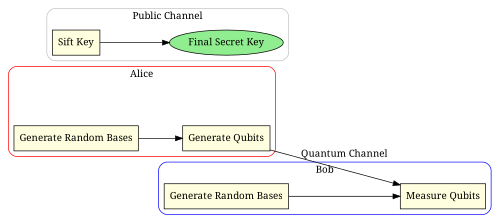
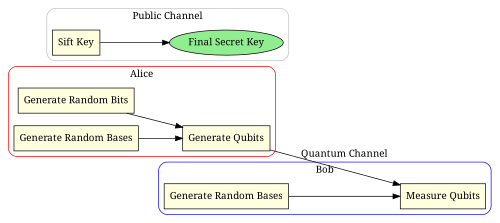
node "Generate Random Bits": added
